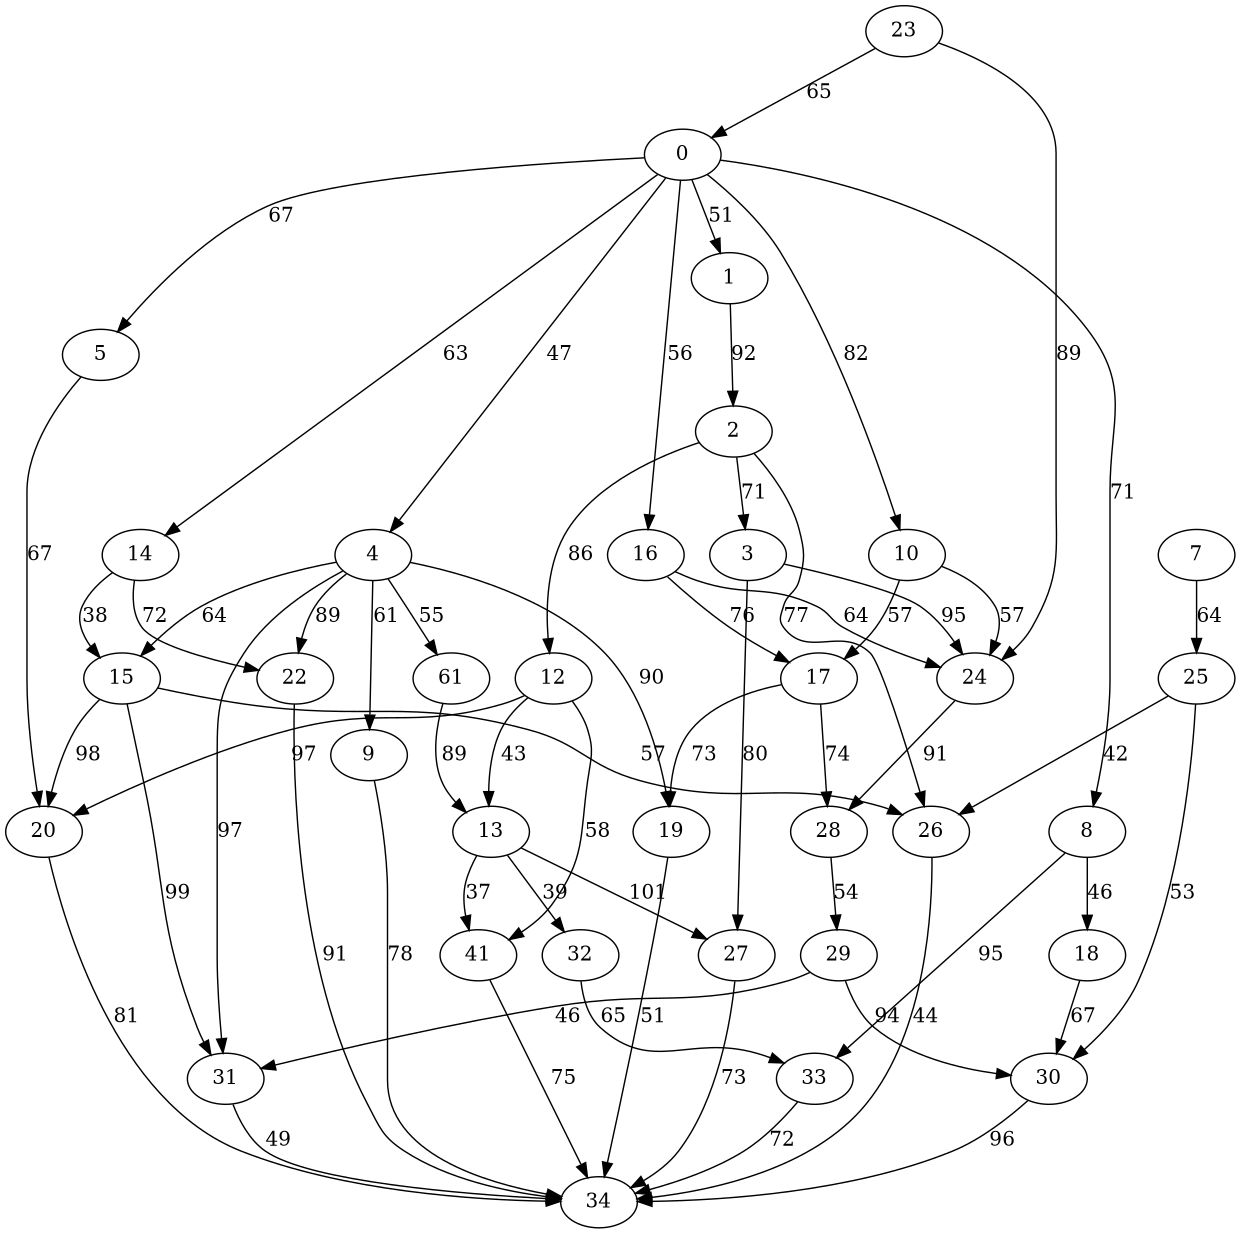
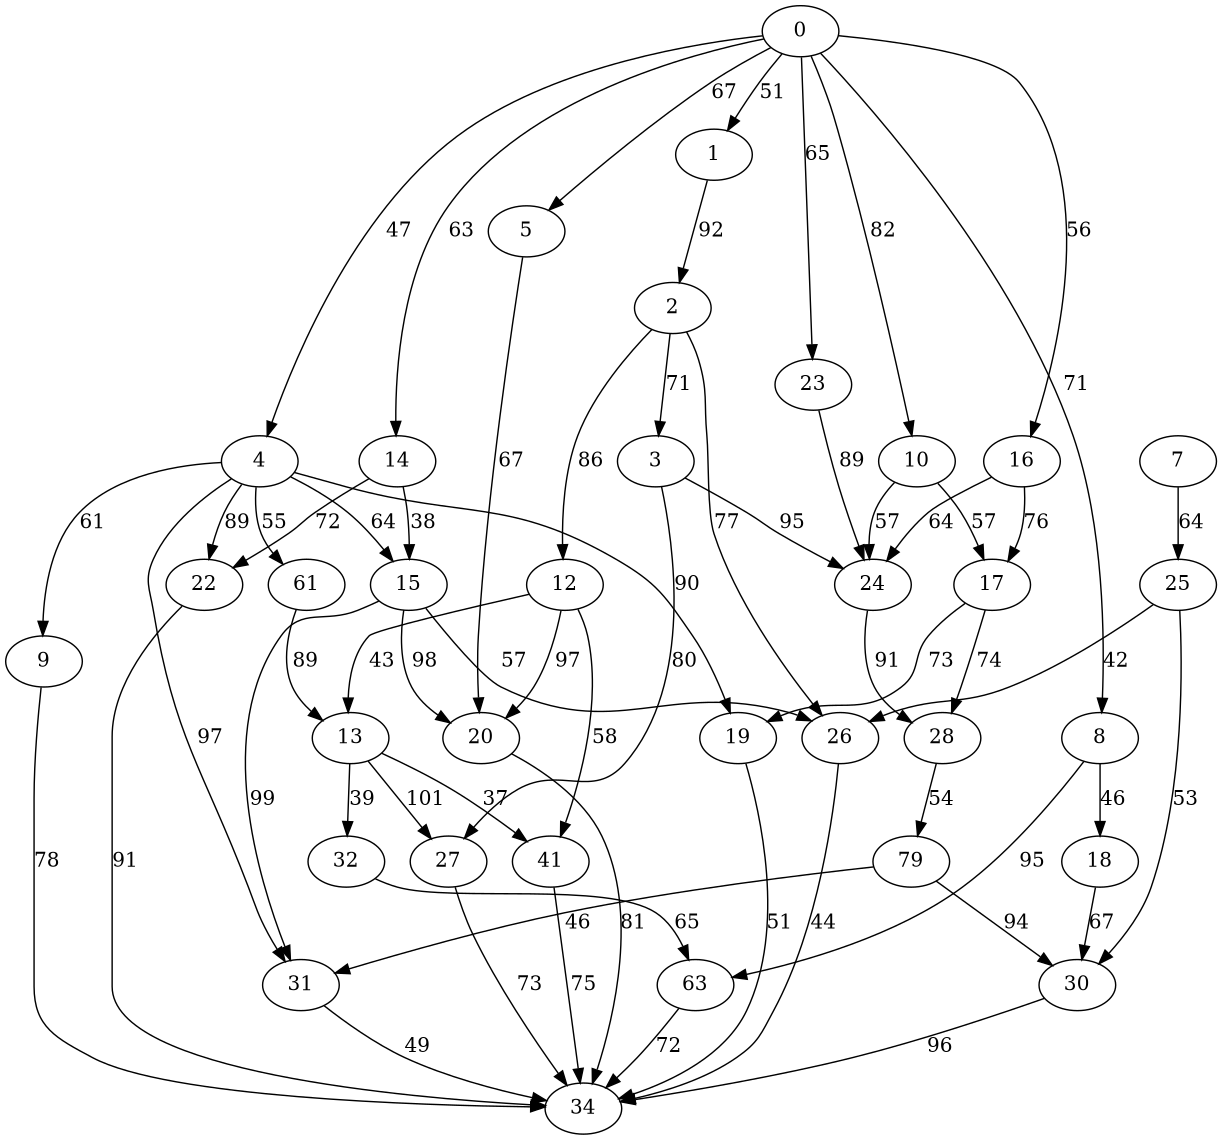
edge "23" -> "0": reversed
node "29": label "29" -> "79"
node "33": label "33" -> "63"
